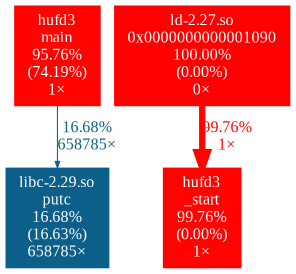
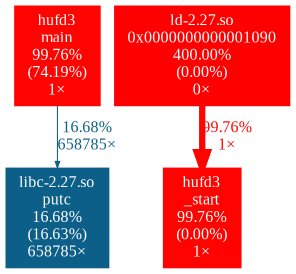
node "hufd3 main 95.76% (74.19%) 1×": label "hufd3 main 95.76% (74.19%) 1×" -> "hufd3 main 99.76% (74.19%) 1×"
node "ld-2.27.so 0x0000000000001090 100.00% (0.00%) 0×": label "ld-2.27.so 0x0000000000001090 100.00% (0.00%) 0×" -> "ld-2.27.so 0x0000000000001090 400.00% (0.00%) 0×"
node "libc-2.29.so putc 16.68% (16.63%) 658785×": label "libc-2.29.so putc 16.68% (16.63%) 658785×" -> "libc-2.27.so putc 16.68% (16.63%) 658785×"
